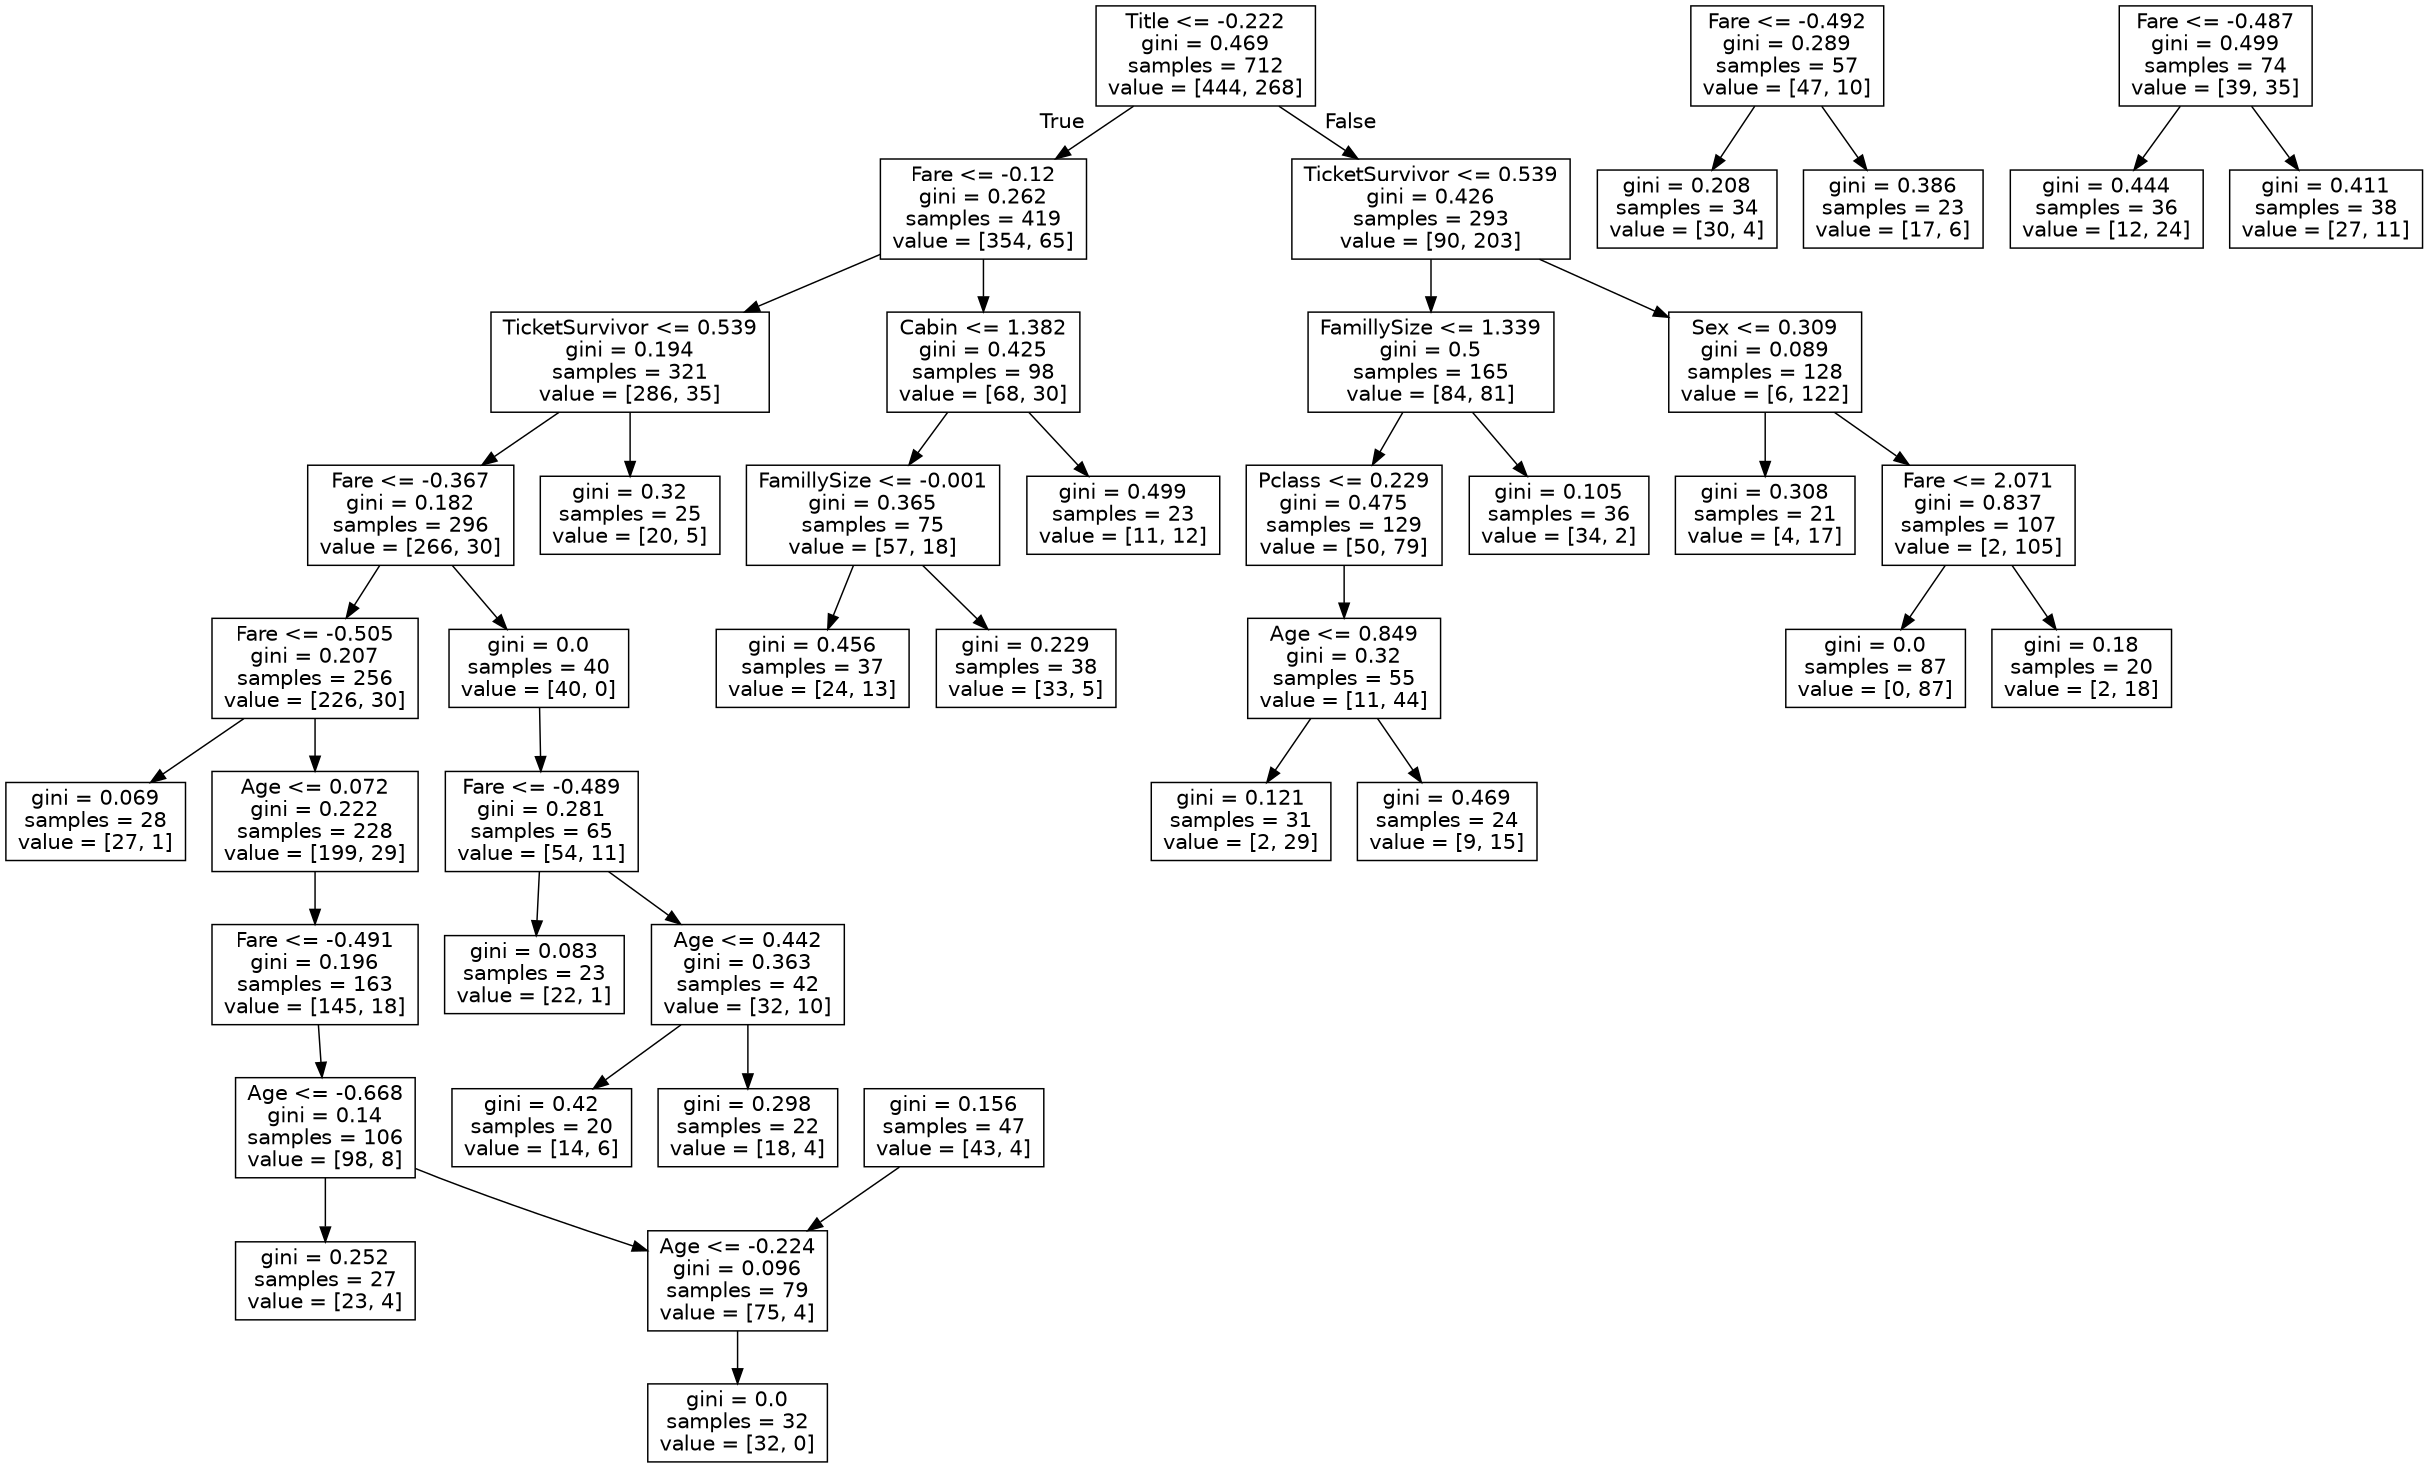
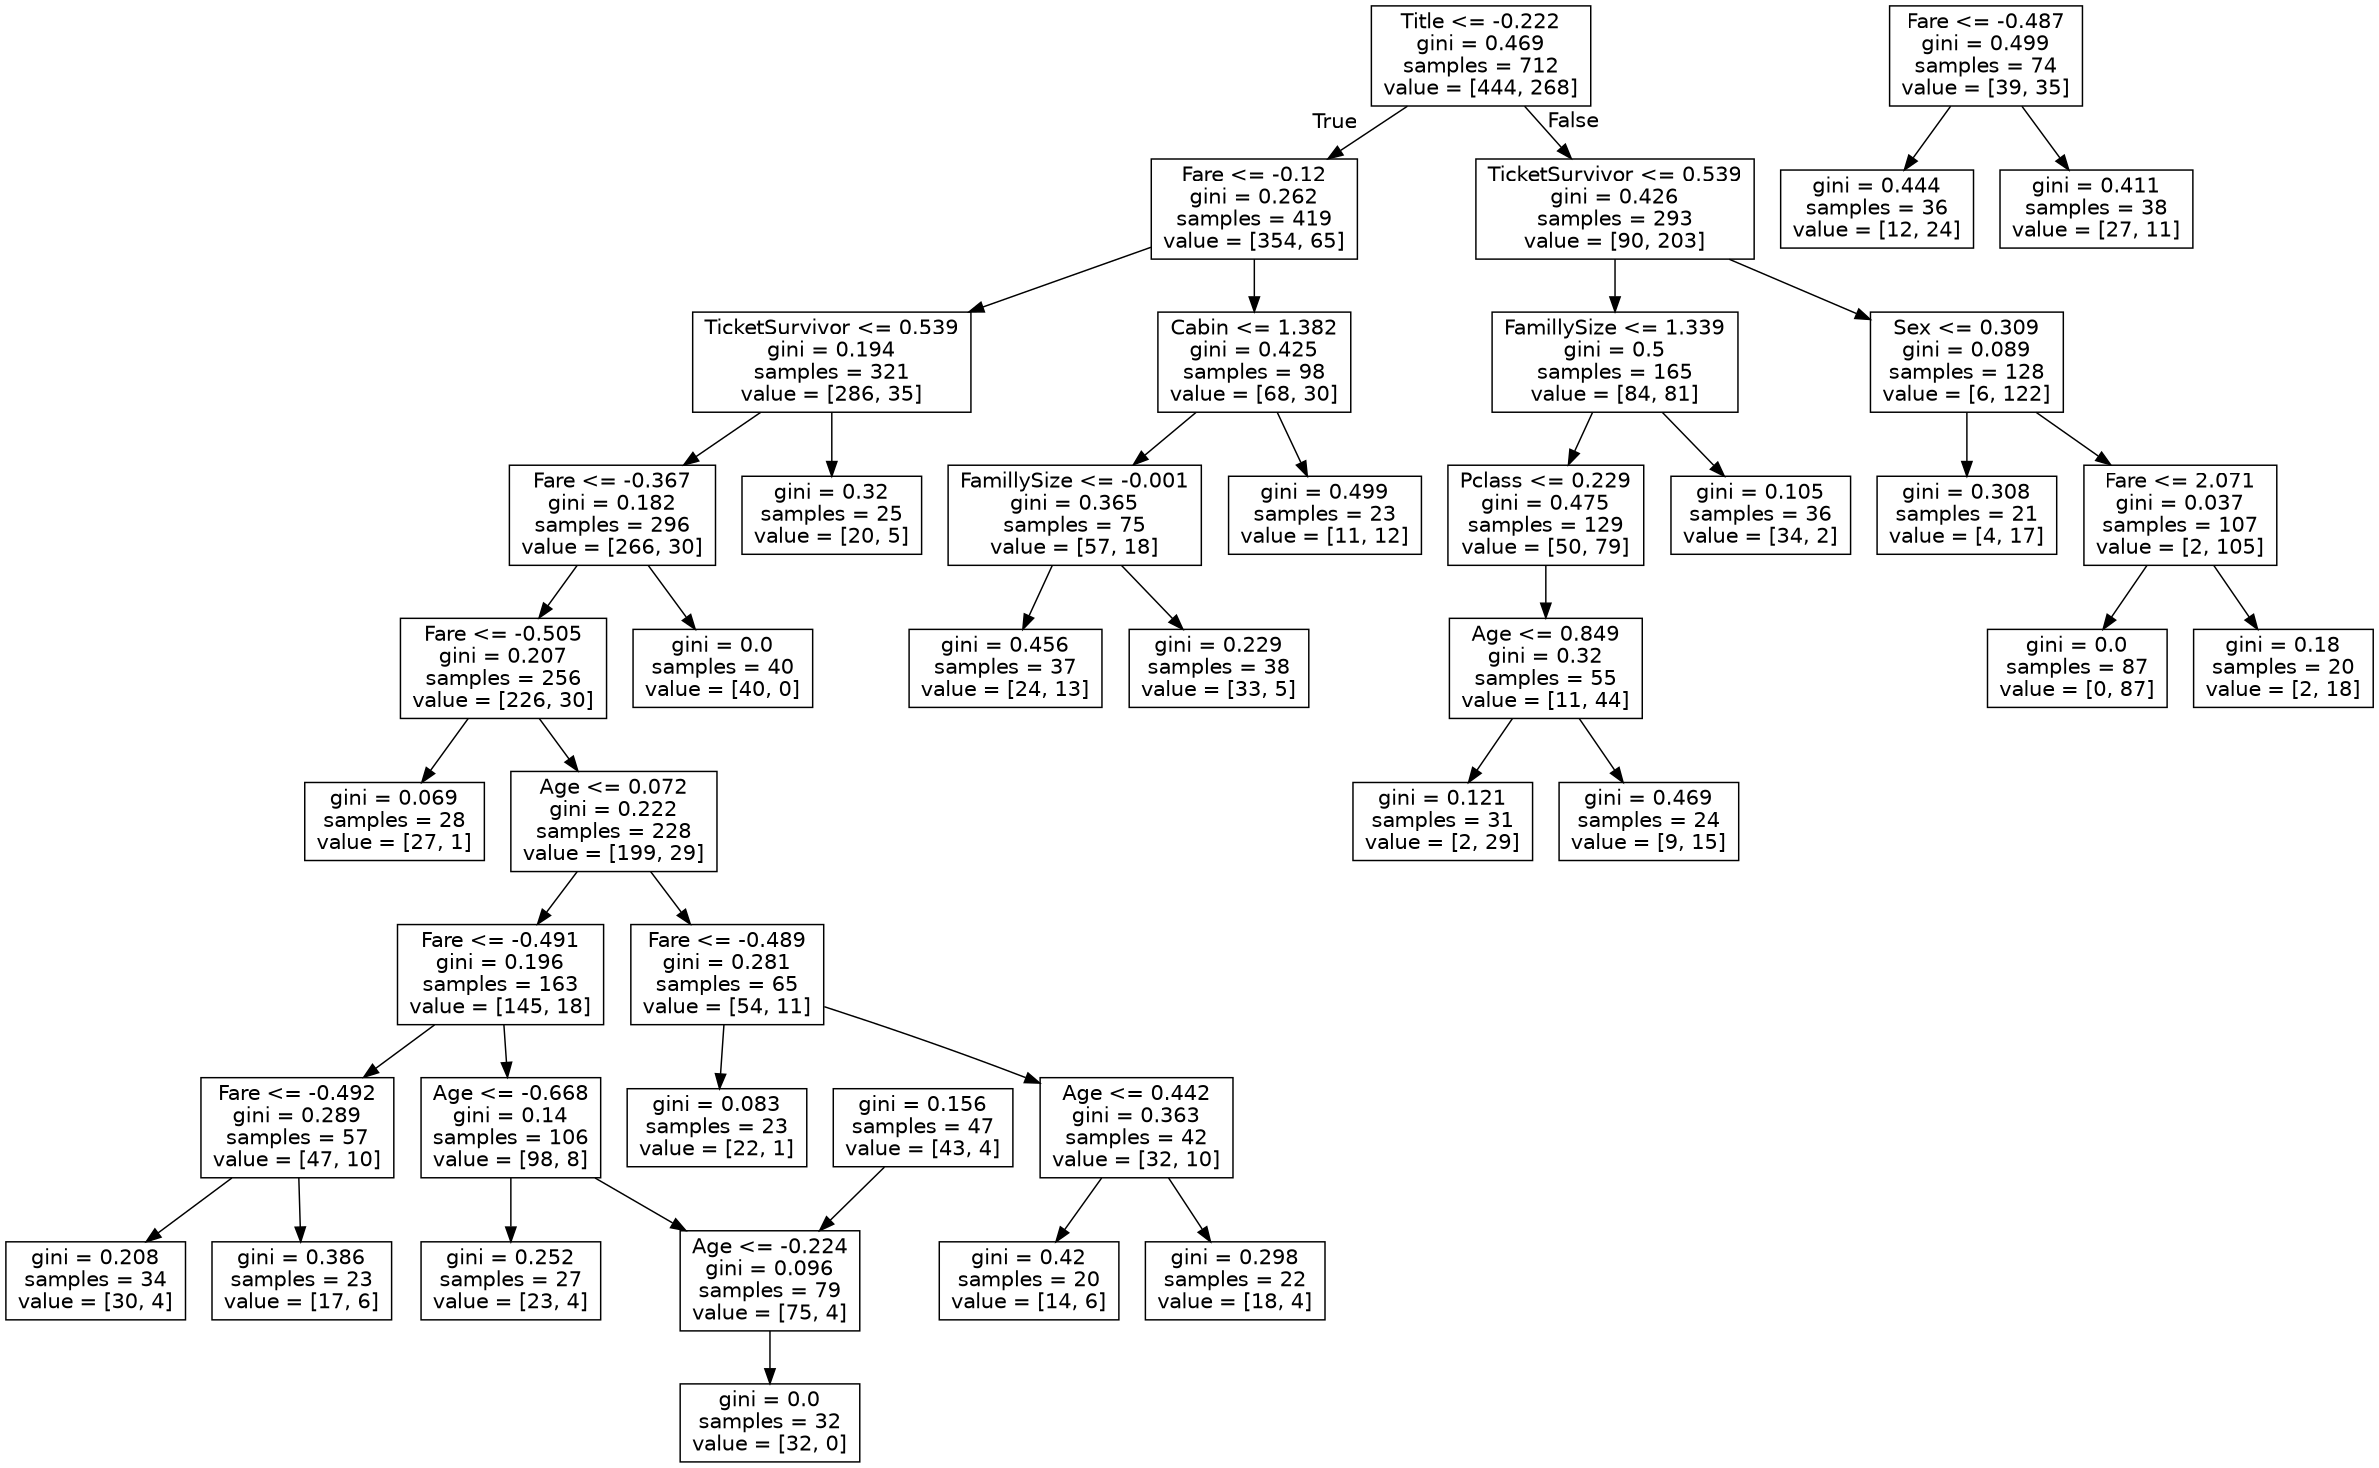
node "Fare <= 2.071 gini = 0.837 samples = 107 value = [2, 105]": label "Fare <= 2.071 gini = 0.837 samples = 107 value = [2, 105]" -> "Fare <= 2.071 gini = 0.037 samples = 107 value = [2, 105]"
edge "gini = 0.0 samples = 40 value = [40, 0]" -> "Fare <= -0.489 gini = 0.281 samples = 65 value = [54, 11]": now "Age <= 0.072 gini = 0.222 samples = 228 value = [199, 29]" -> "Fare <= -0.489 gini = 0.281 samples = 65 value = [54, 11]"
edge "Fare <= -0.491 gini = 0.196 samples = 163 value = [145, 18]" -> "Fare <= -0.492 gini = 0.289 samples = 57 value = [47, 10]": added
